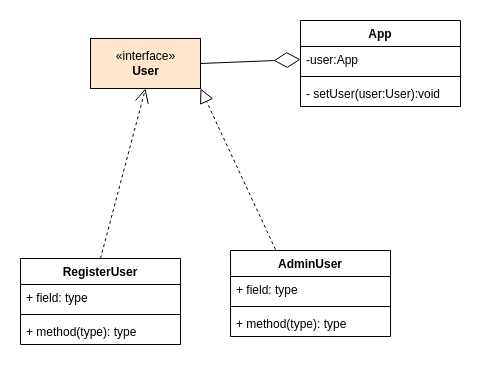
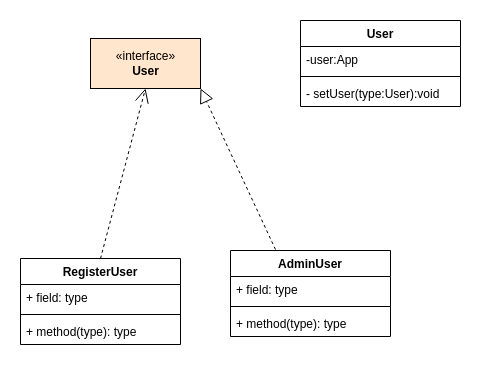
node "App": label "App" -> "User"
edge "«interface» User" -> "-user:App": removed
node "- setUser(user:User):void": label "- setUser(user:User):void" -> "- setUser(type:User):void"
